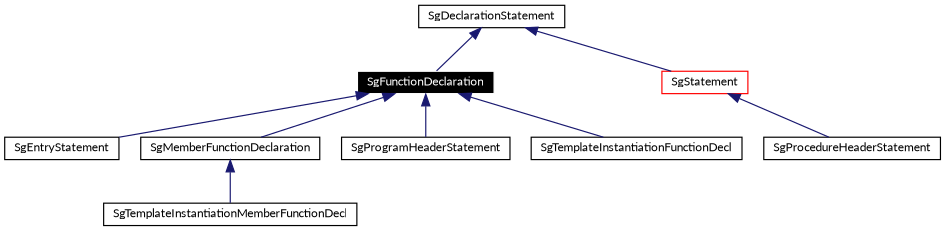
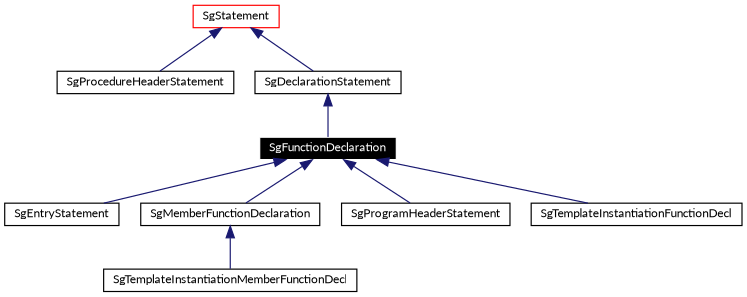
edge "SgStatement" -> "SgDeclarationStatement": reversed
